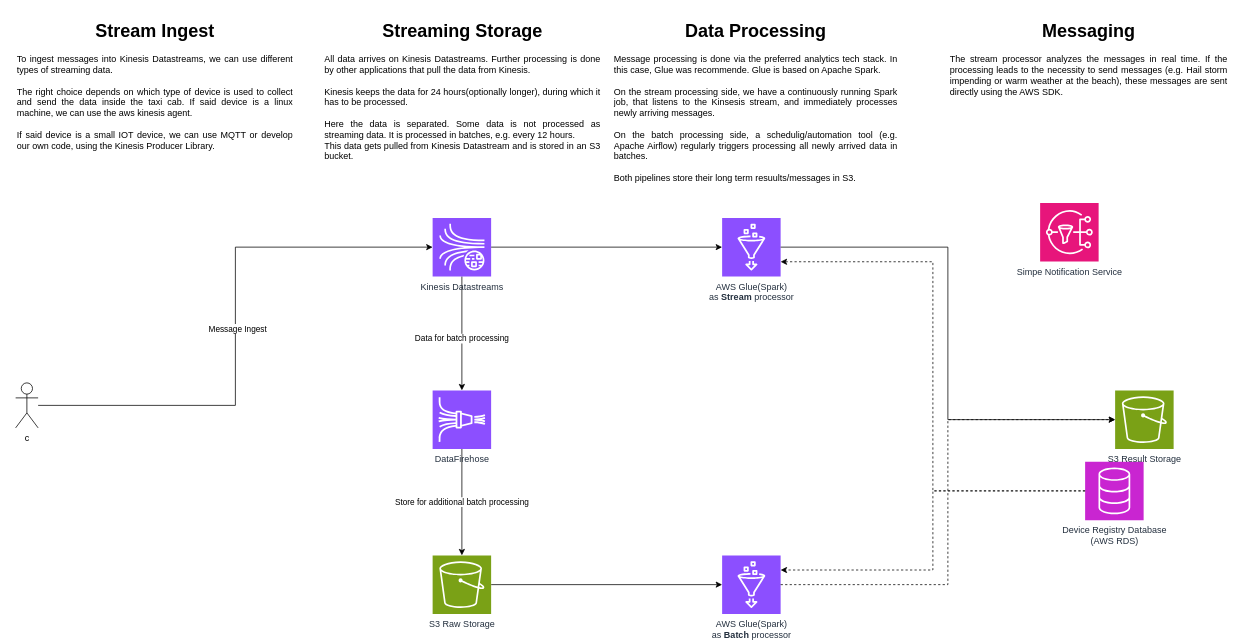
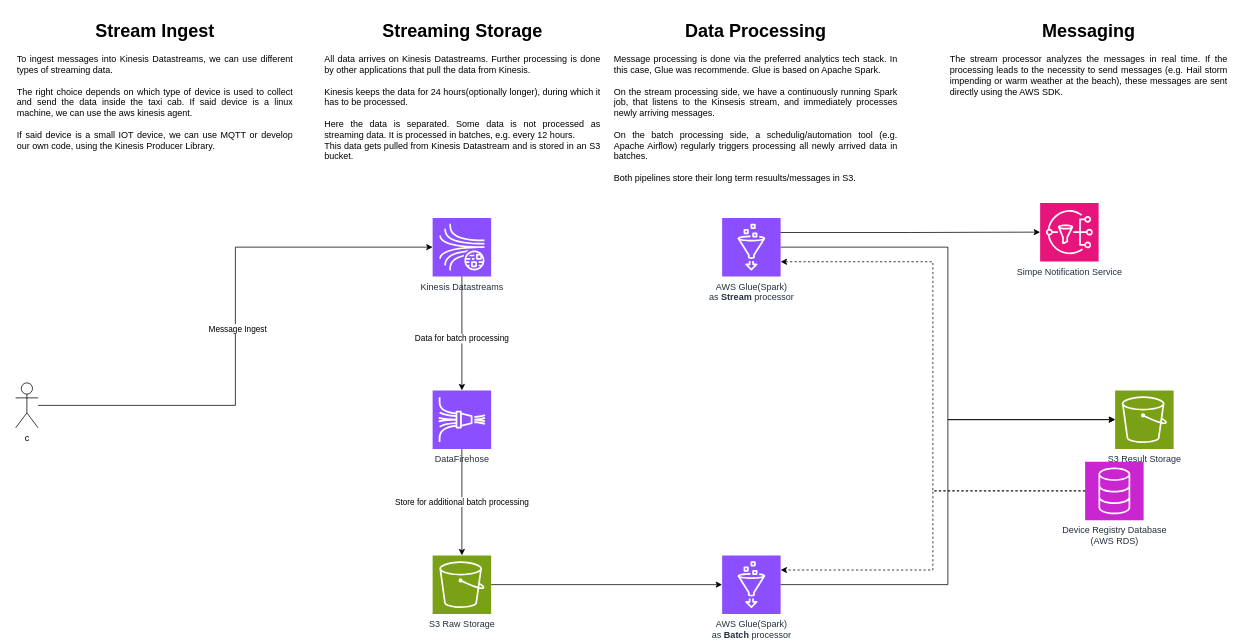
edge "AWS Glue(Spark) as Stream processor" -> "Simpe Notification Service": added
edge "Kinesis Datastreams" -> "AWS Glue(Spark) as Stream processor": removed
edge "AWS Glue(Spark) as Batch processor" -> "S3 Result Storage": style dashed -> solid
